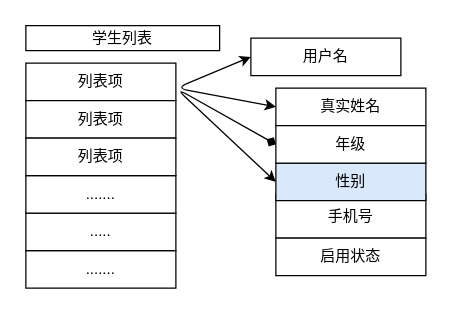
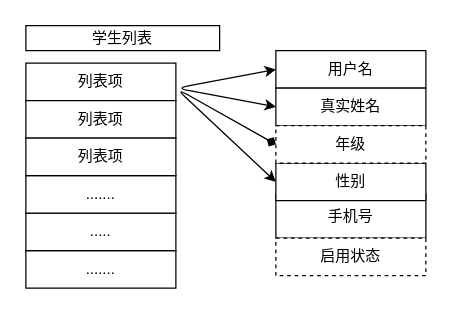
node "用户名": moved (326, 57) -> (351, 69)
node "年级": style solid -> dashed
node "性别": fillcolor #dae8fc -> #ffffff
node "启用状态": style solid -> dashed
